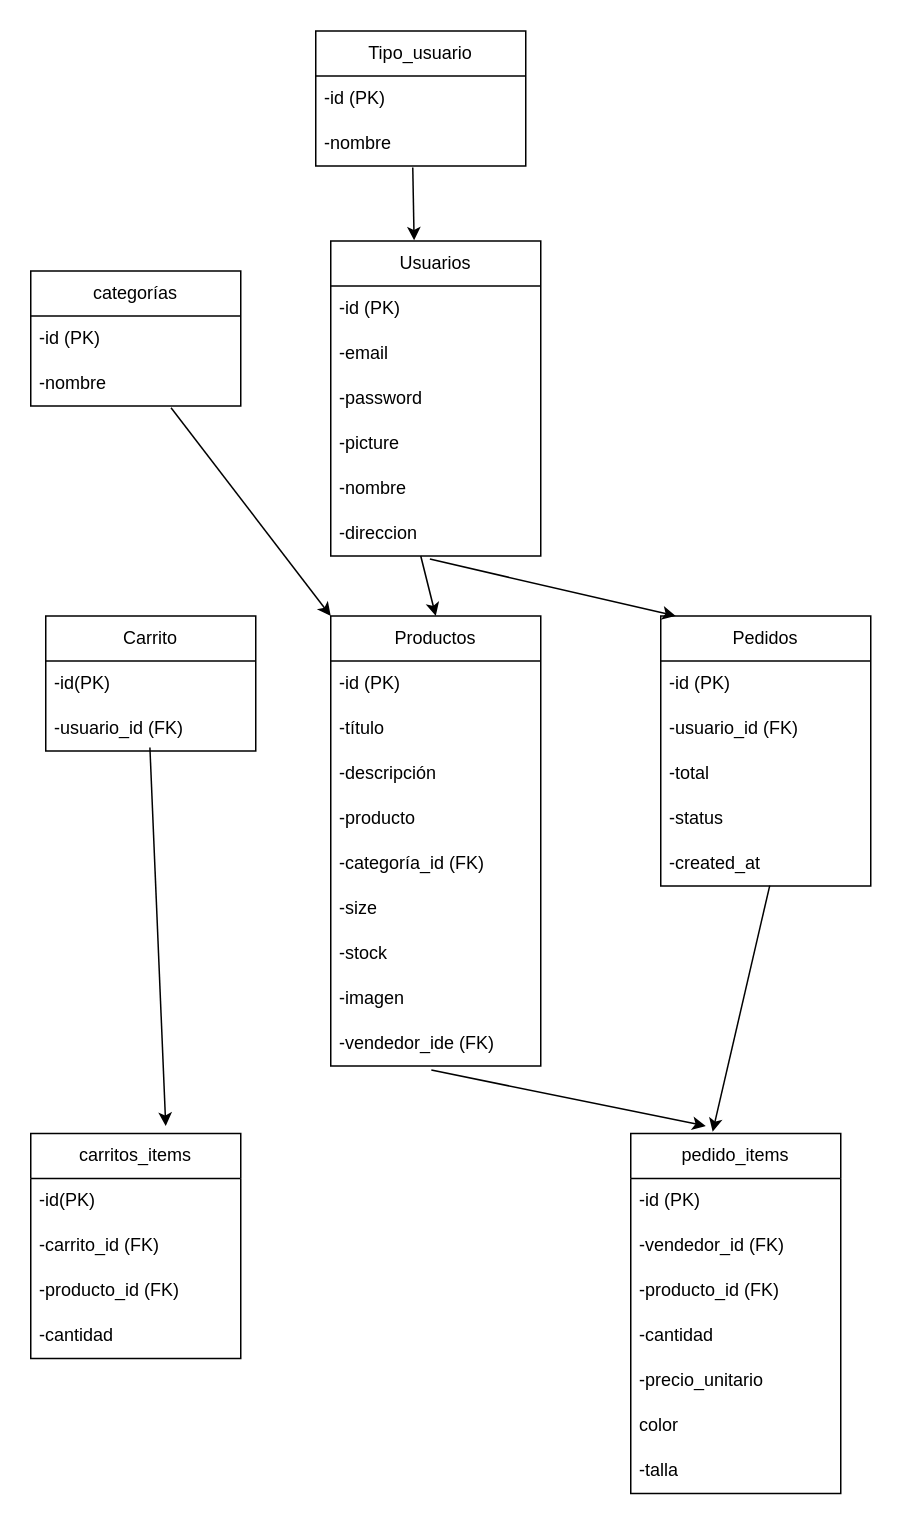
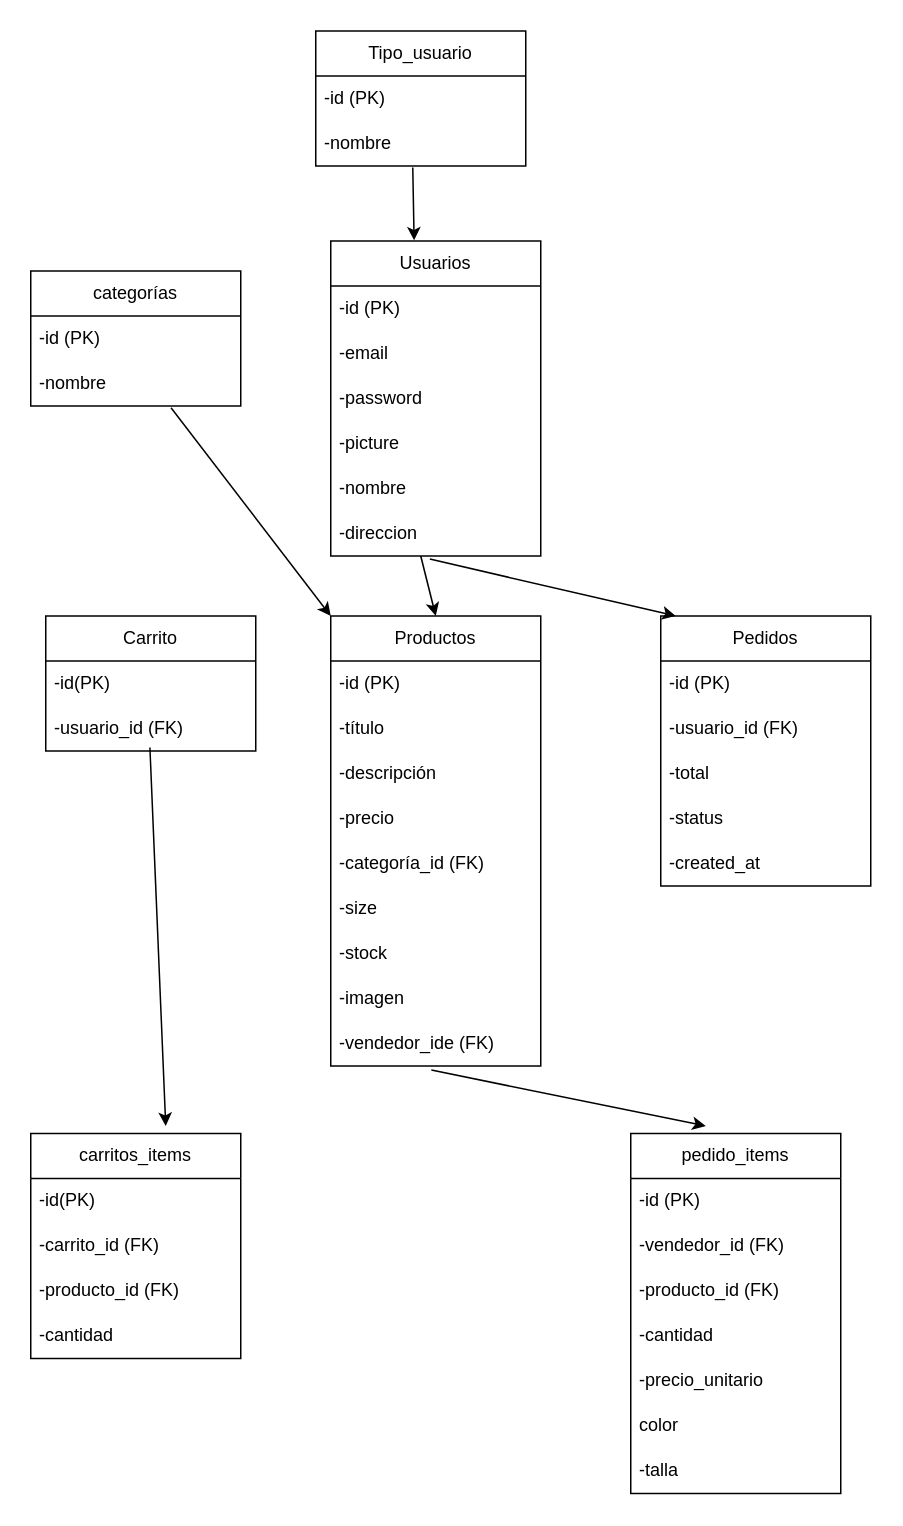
node "-producto": label "-producto" -> "-precio"
edge "-created_at" -> "pedido_items": removed
